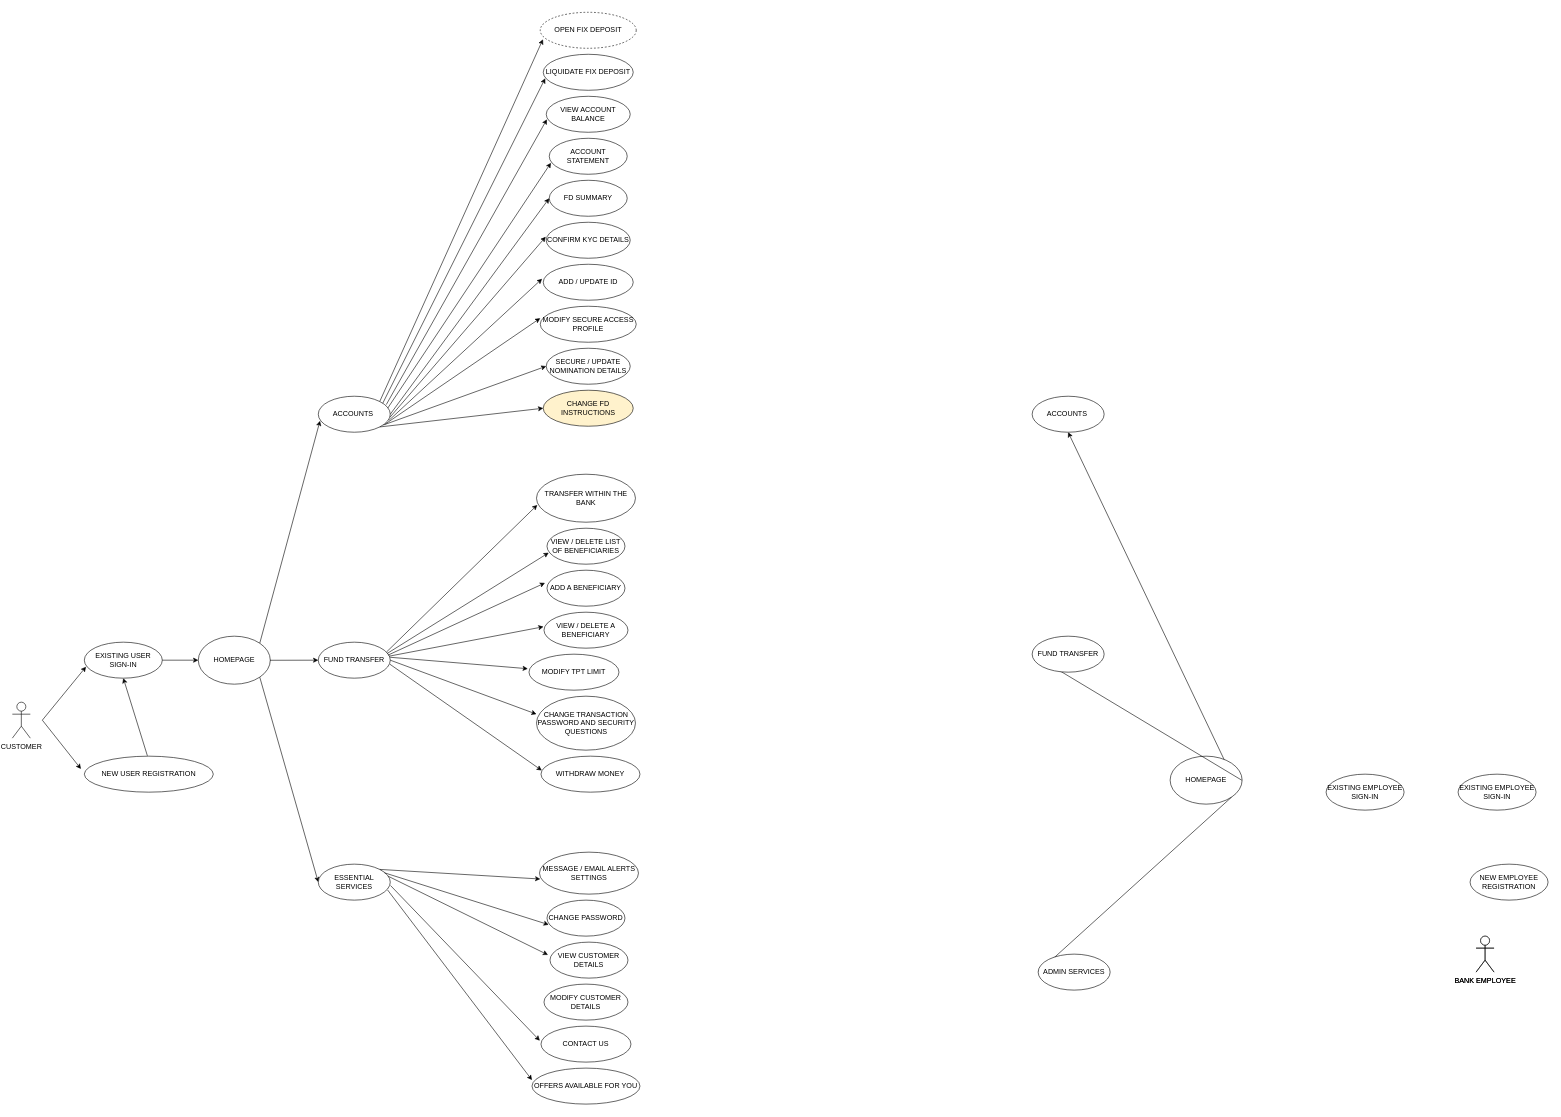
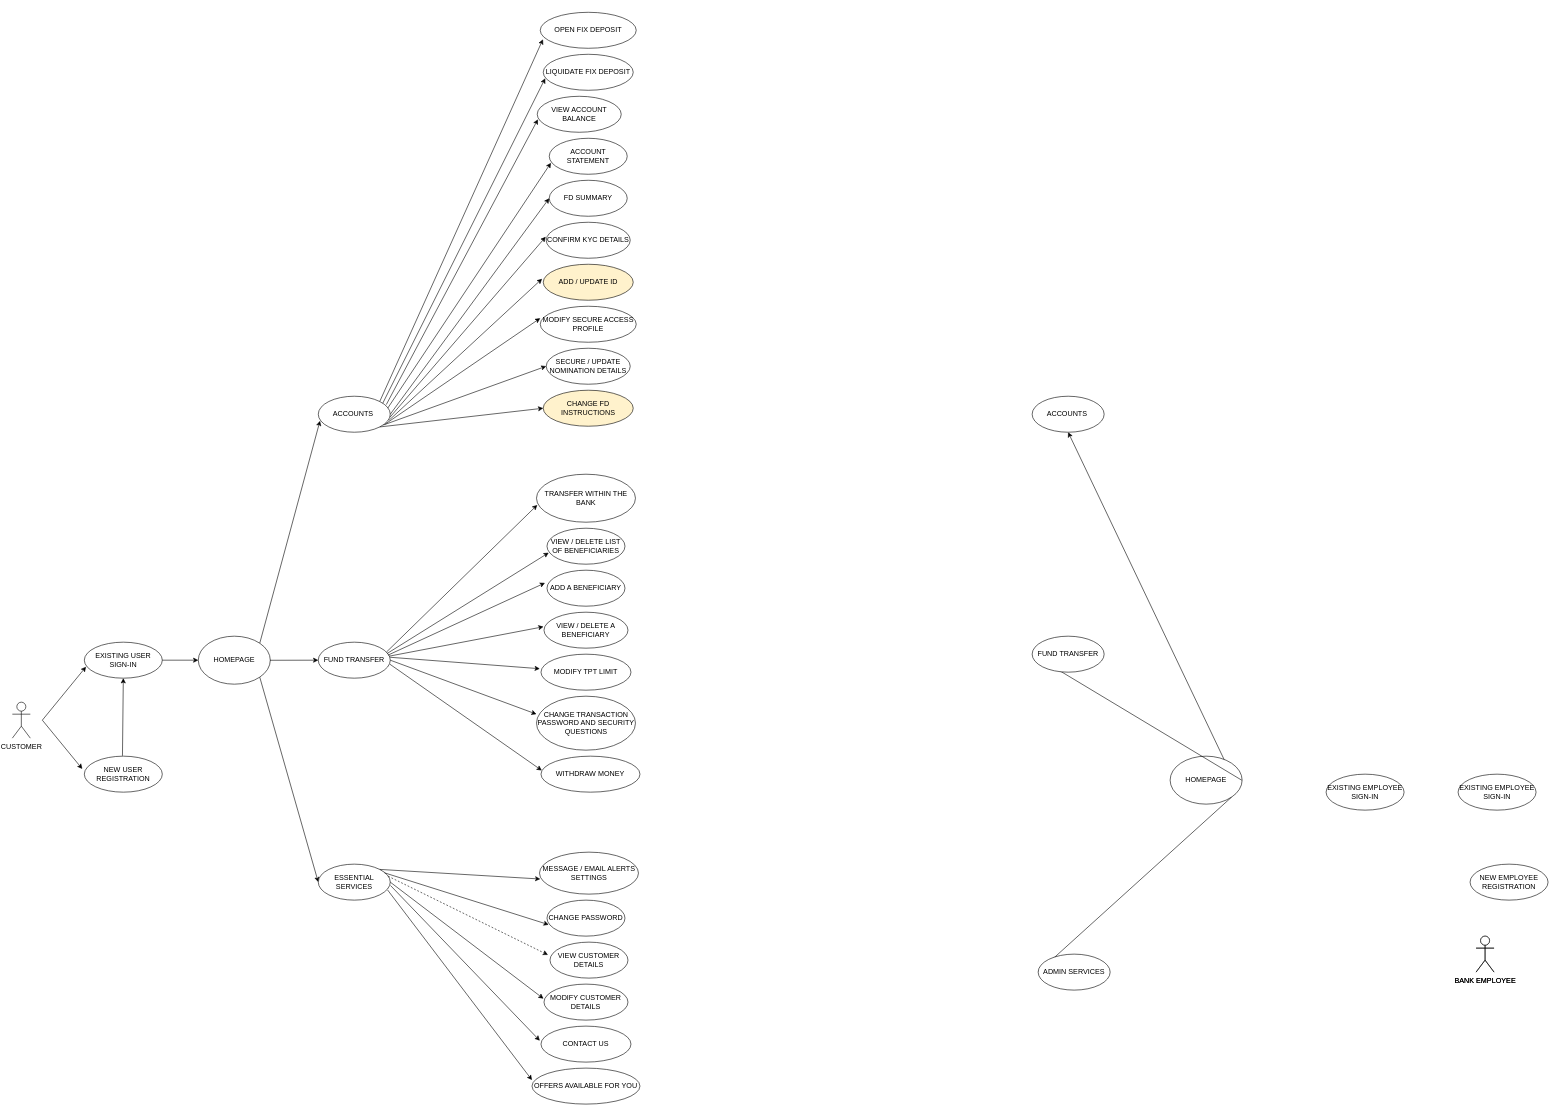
node "OPEN FIX DEPOSIT": style dashed -> solid
node "VIEW ACCOUNT BALANCE": moved (588, 114) -> (579, 114)
node "ADD / UPDATE ID": fillcolor #ffffff -> #fff2cc
node "MODIFY TPT LIMIT": moved (574, 672) -> (586, 672)
node "NEW USER REGISTRATION": size 129x36 -> 78x36
edge "ESSENTIAL SERVICES" -> "VIEW CUSTOMER DETAILS": style solid -> dashed
edge "ESSENTIAL SERVICES" -> "MODIFY CUSTOMER DETAILS": added
